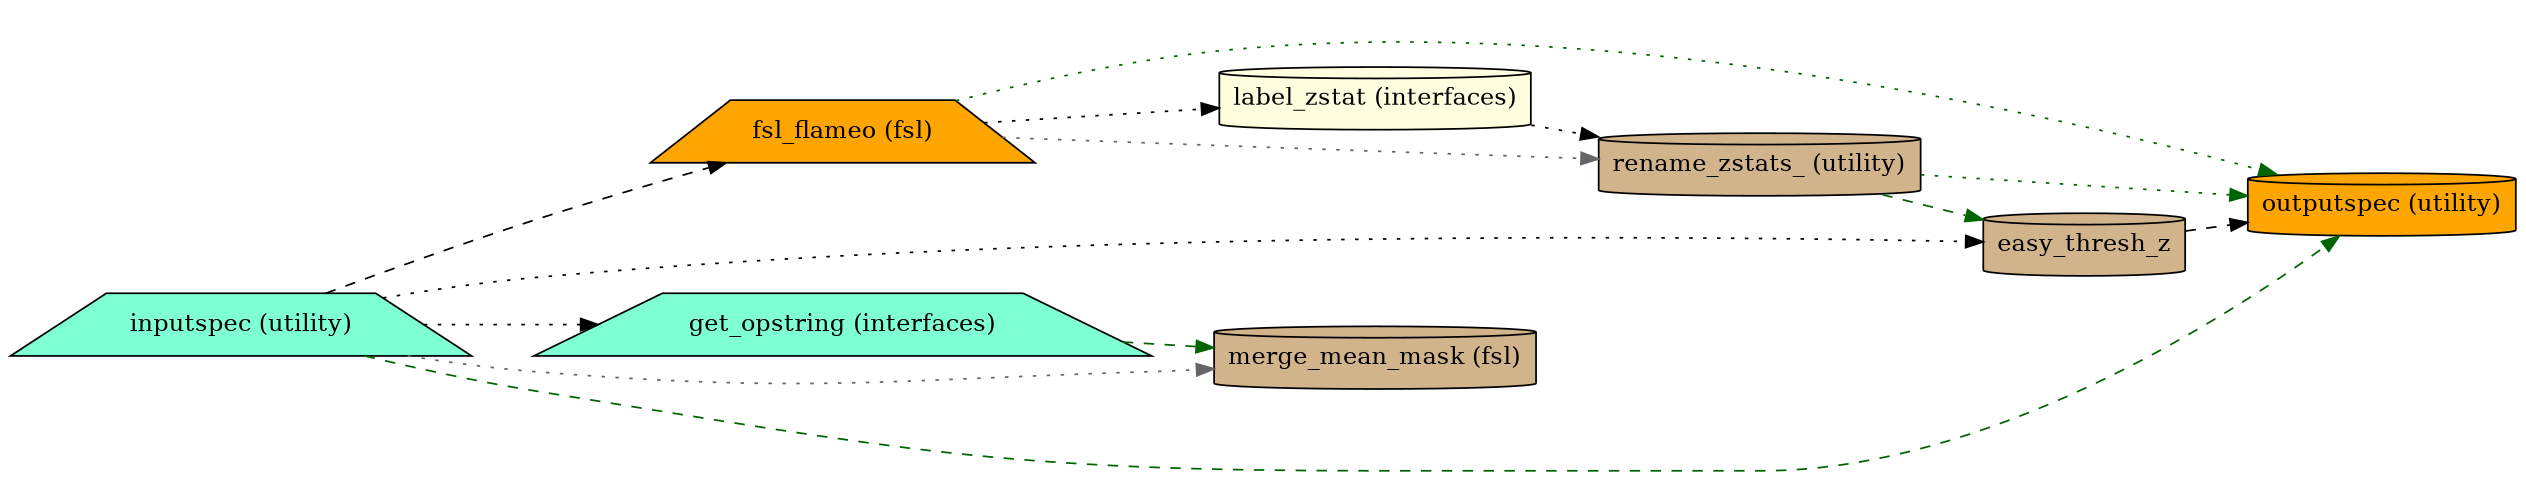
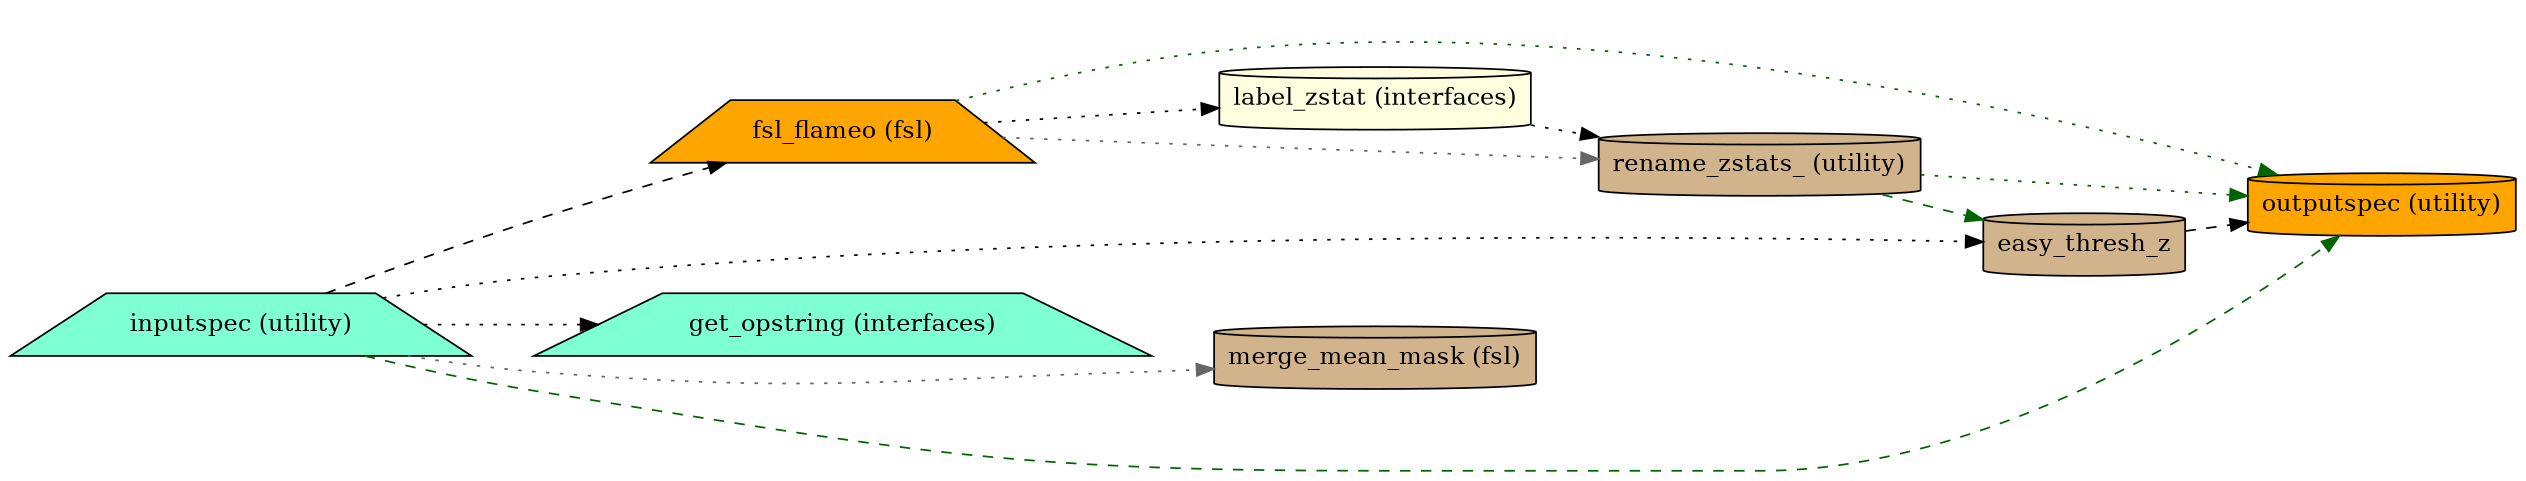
edge "get_opstring (interfaces)" -> "merge_mean_mask (fsl)": removed
